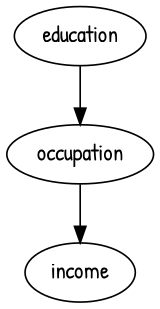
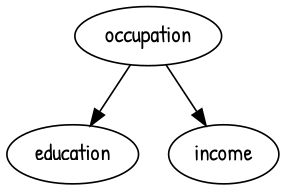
edge "education" -> "occupation": reversed
